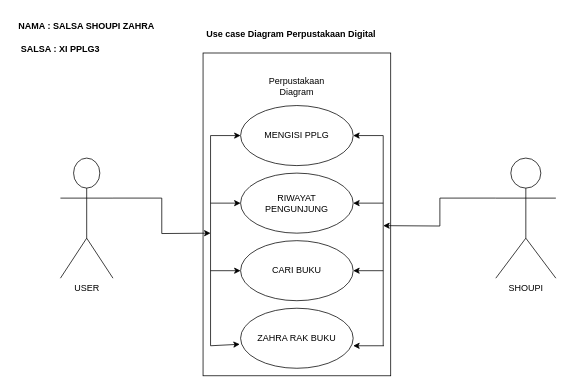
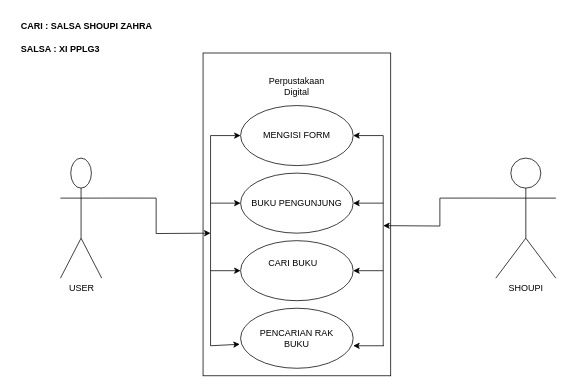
node "NAMA : SALSA SHOUPI ZAHRA": label "NAMA : SALSA SHOUPI ZAHRA" -> "CARI : SALSA SHOUPI ZAHRA"
node "Use case Diagram Perpustakaan Digital": removed
node "Perpustakaan Diagram": label "Perpustakaan Diagram" -> "Perpustakaan Digital"
node "MENGISI PPLG": label "MENGISI PPLG" -> "MENGISI FORM"
node "RIWAYAT PENGUNJUNG": label "RIWAYAT PENGUNJUNG" -> "BUKU PENGUNJUNG"
node "USER": size 53x120 -> 41x120
node "CARI BUKU": moved (297, 270) -> (293, 263)
node "ZAHRA RAK BUKU": label "ZAHRA RAK BUKU" -> "PENCARIAN RAK BUKU"
